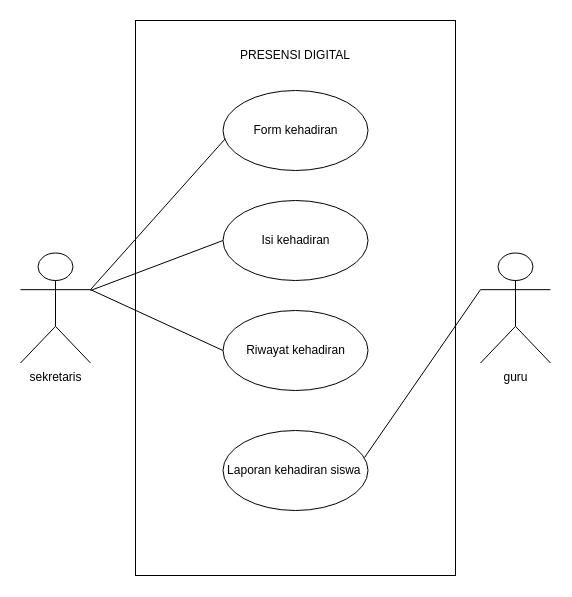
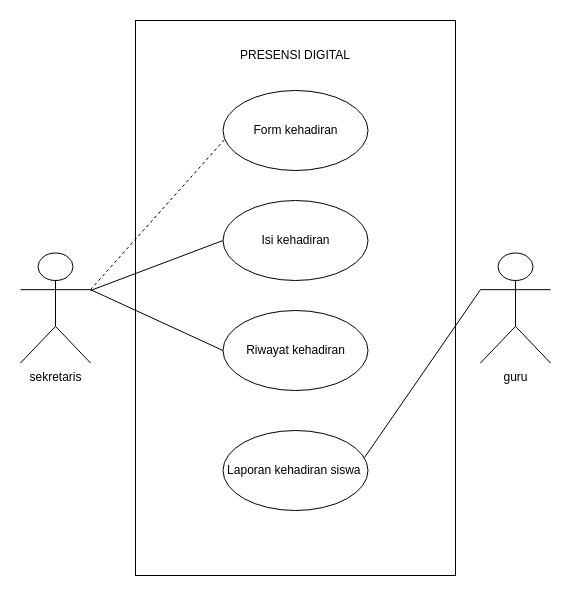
edge "Form kehadiran" -- "sekretaris": style solid -> dashed
